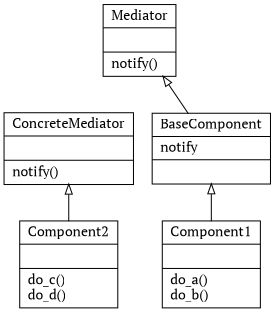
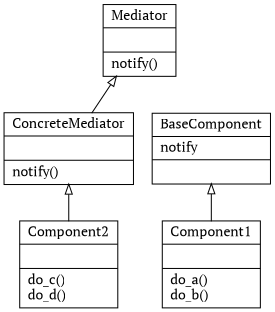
edge "BaseComponent" -> "Mediator": now "ConcreteMediator" -> "Mediator"
